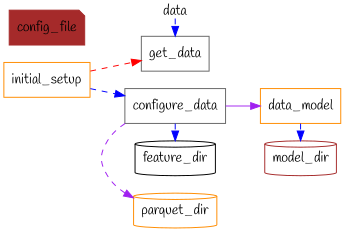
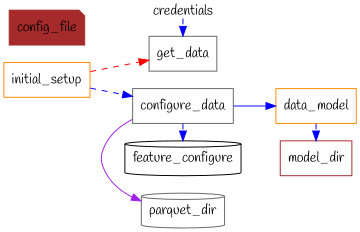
node "data": label "data" -> "credentials"
edge "configure_data" -> "data_model": color purple -> blue
edge "configure_data" -> "parquet_dir": style dashed -> solid
node "feature_dir": label "feature_dir" -> "feature_configure"
node "model_dir": shape cylinder -> box
node "parquet_dir": color darkorange -> gray40
